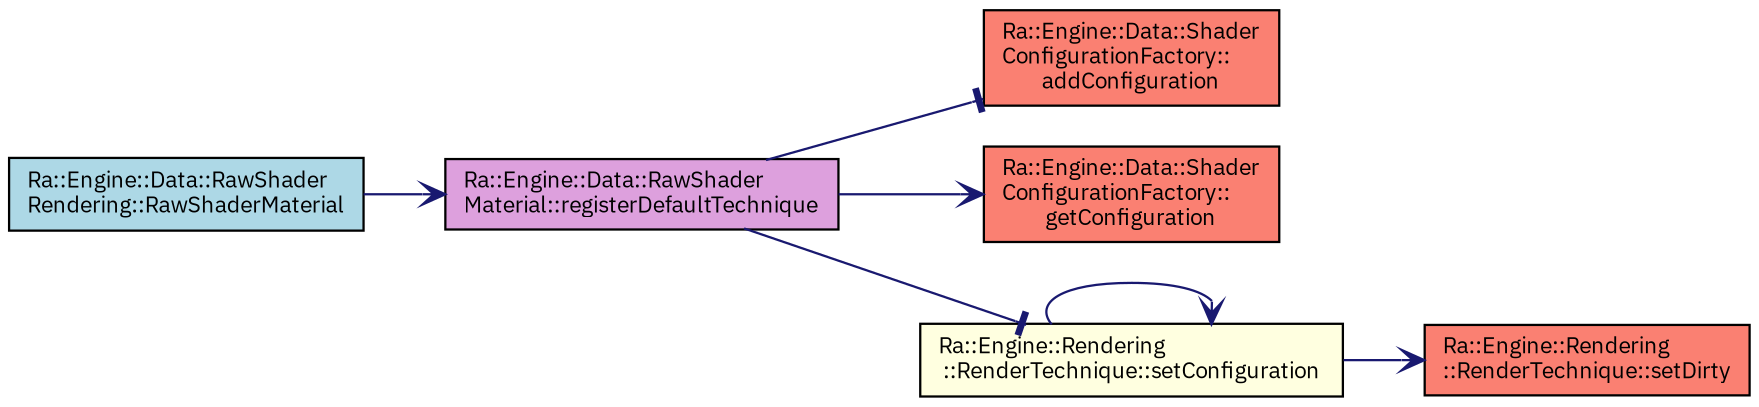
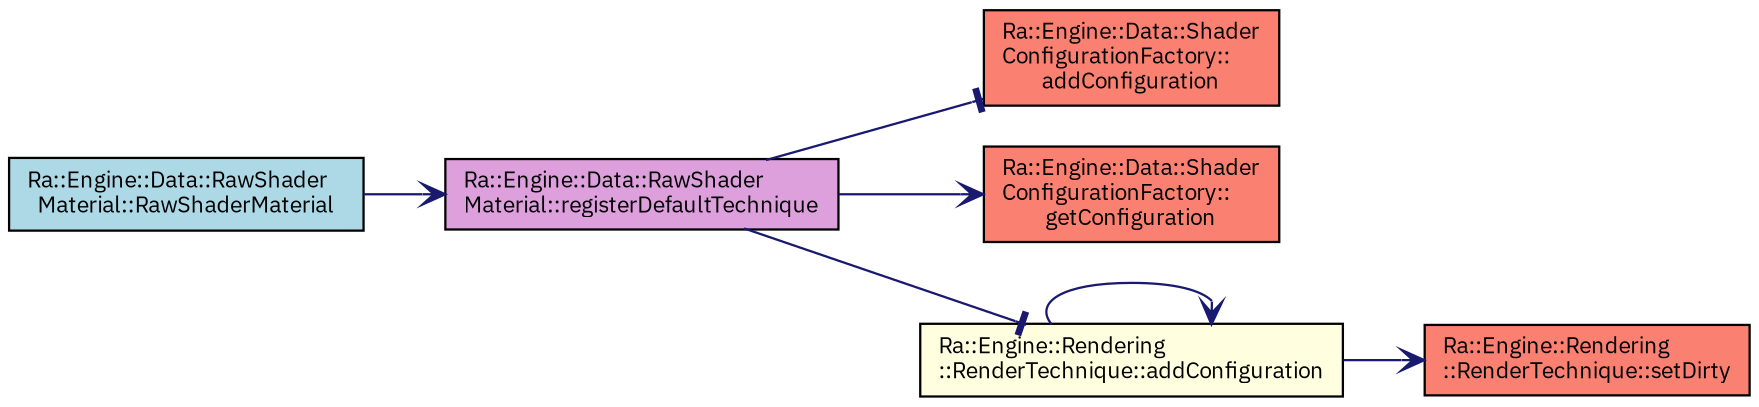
node "Ra::Engine::Data::RawShader Rendering::RawShaderMaterial": label "Ra::Engine::Data::RawShader Rendering::RawShaderMaterial" -> "Ra::Engine::Data::RawShader Material::RawShaderMaterial"
node "Ra::Engine::Rendering ::RenderTechnique::setConfiguration": label "Ra::Engine::Rendering ::RenderTechnique::setConfiguration" -> "Ra::Engine::Rendering ::RenderTechnique::addConfiguration"
